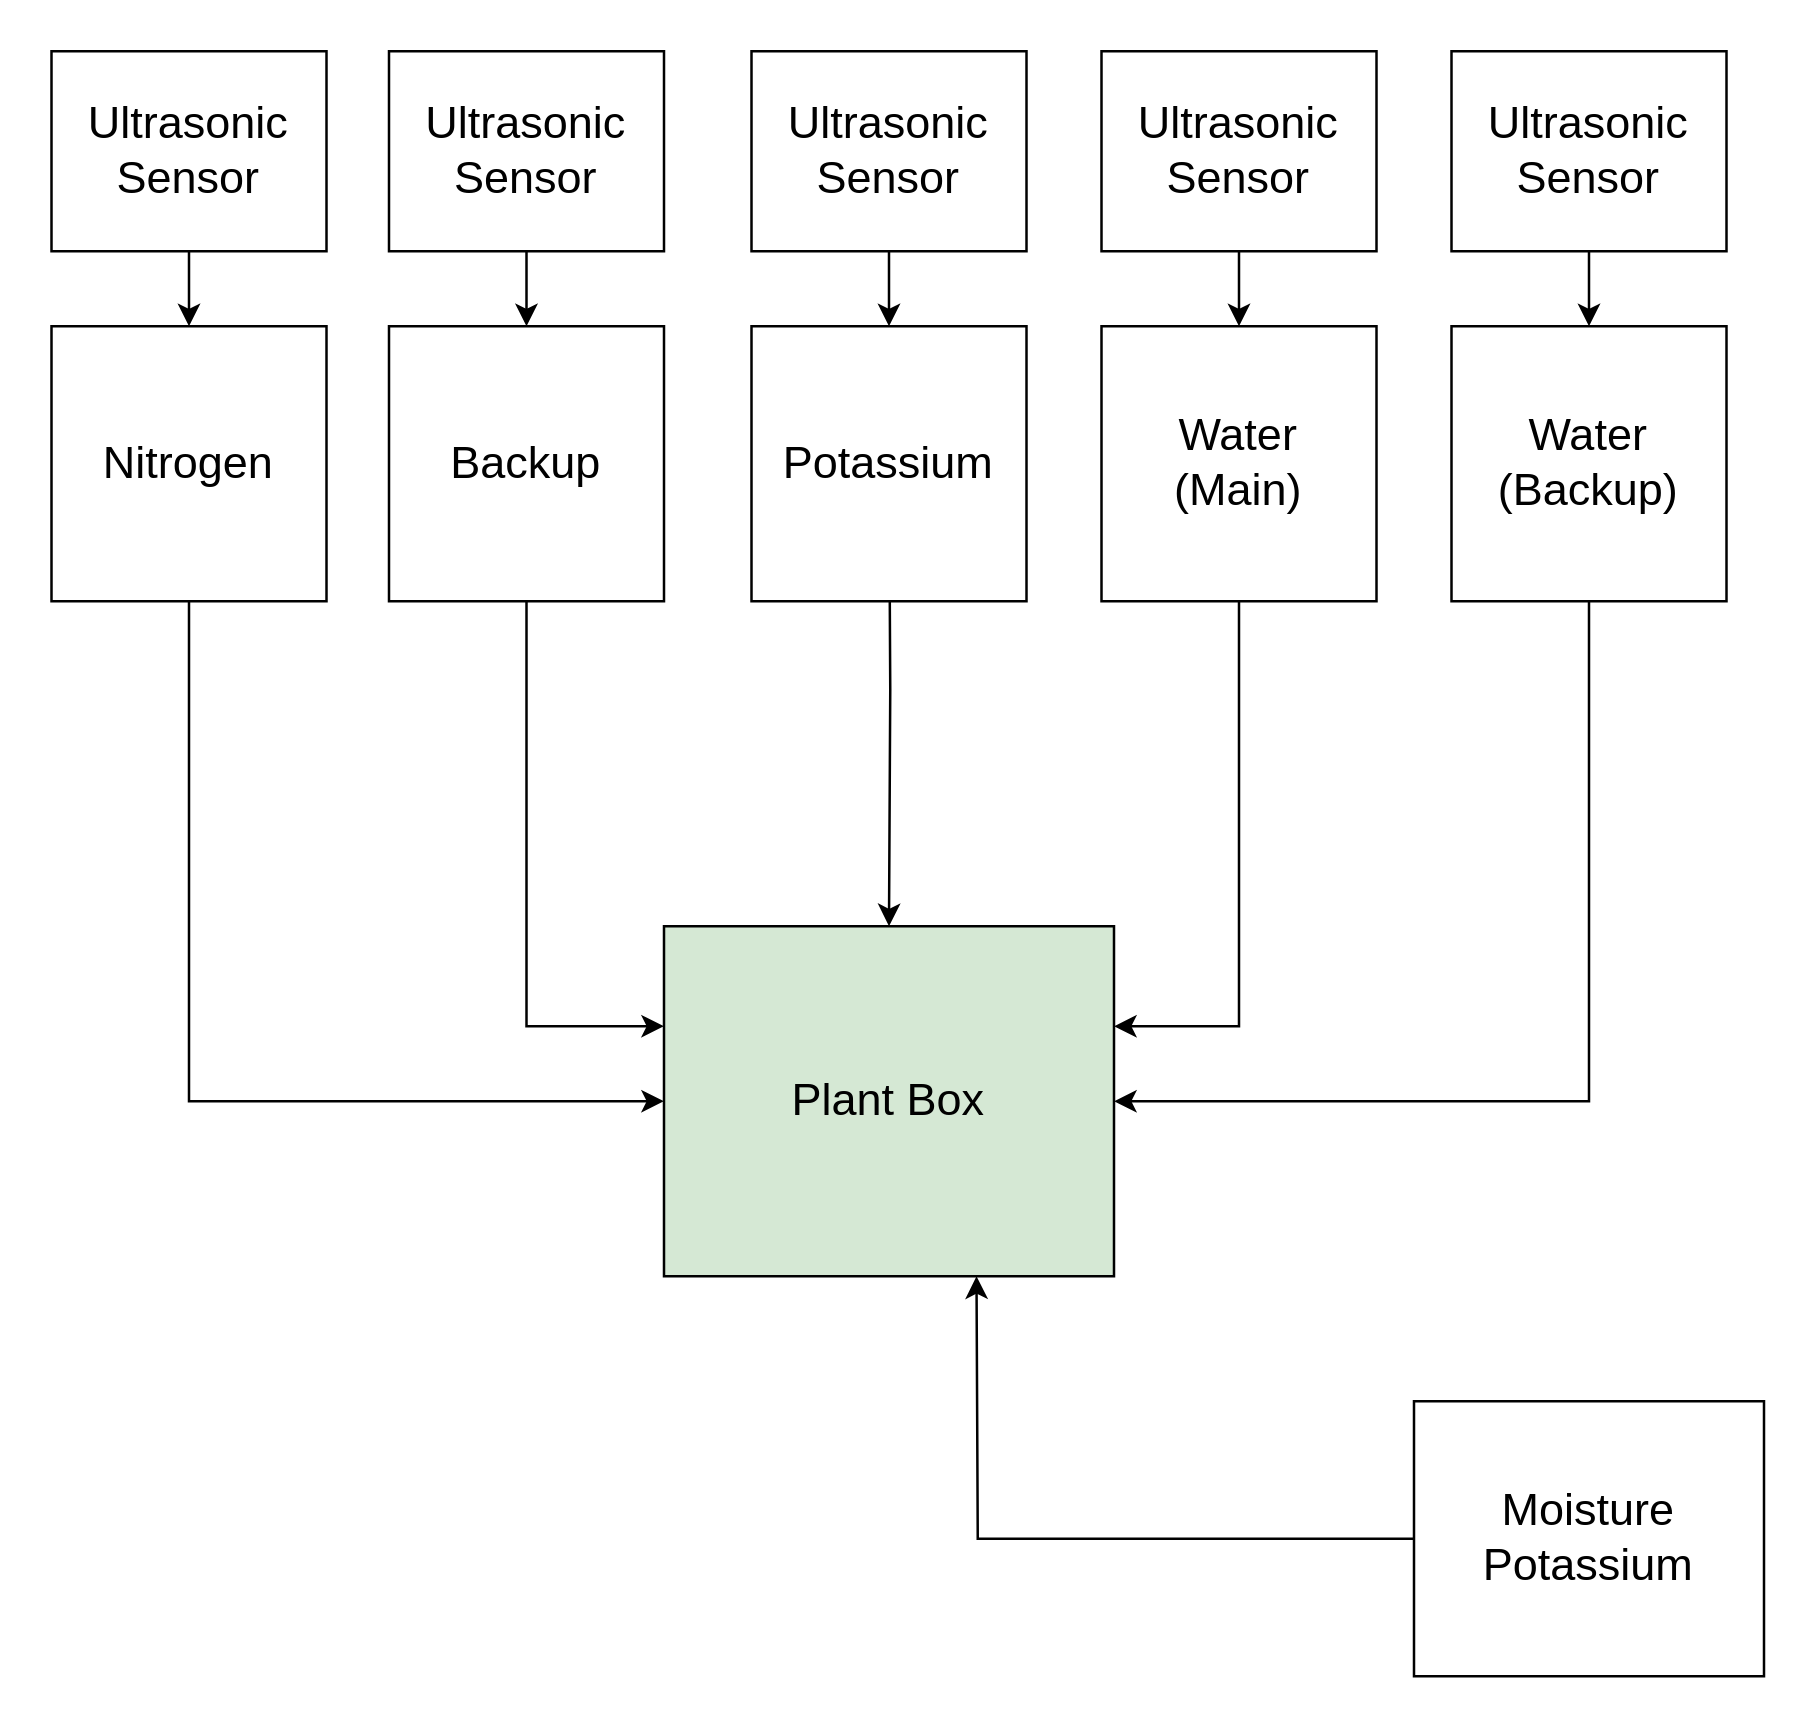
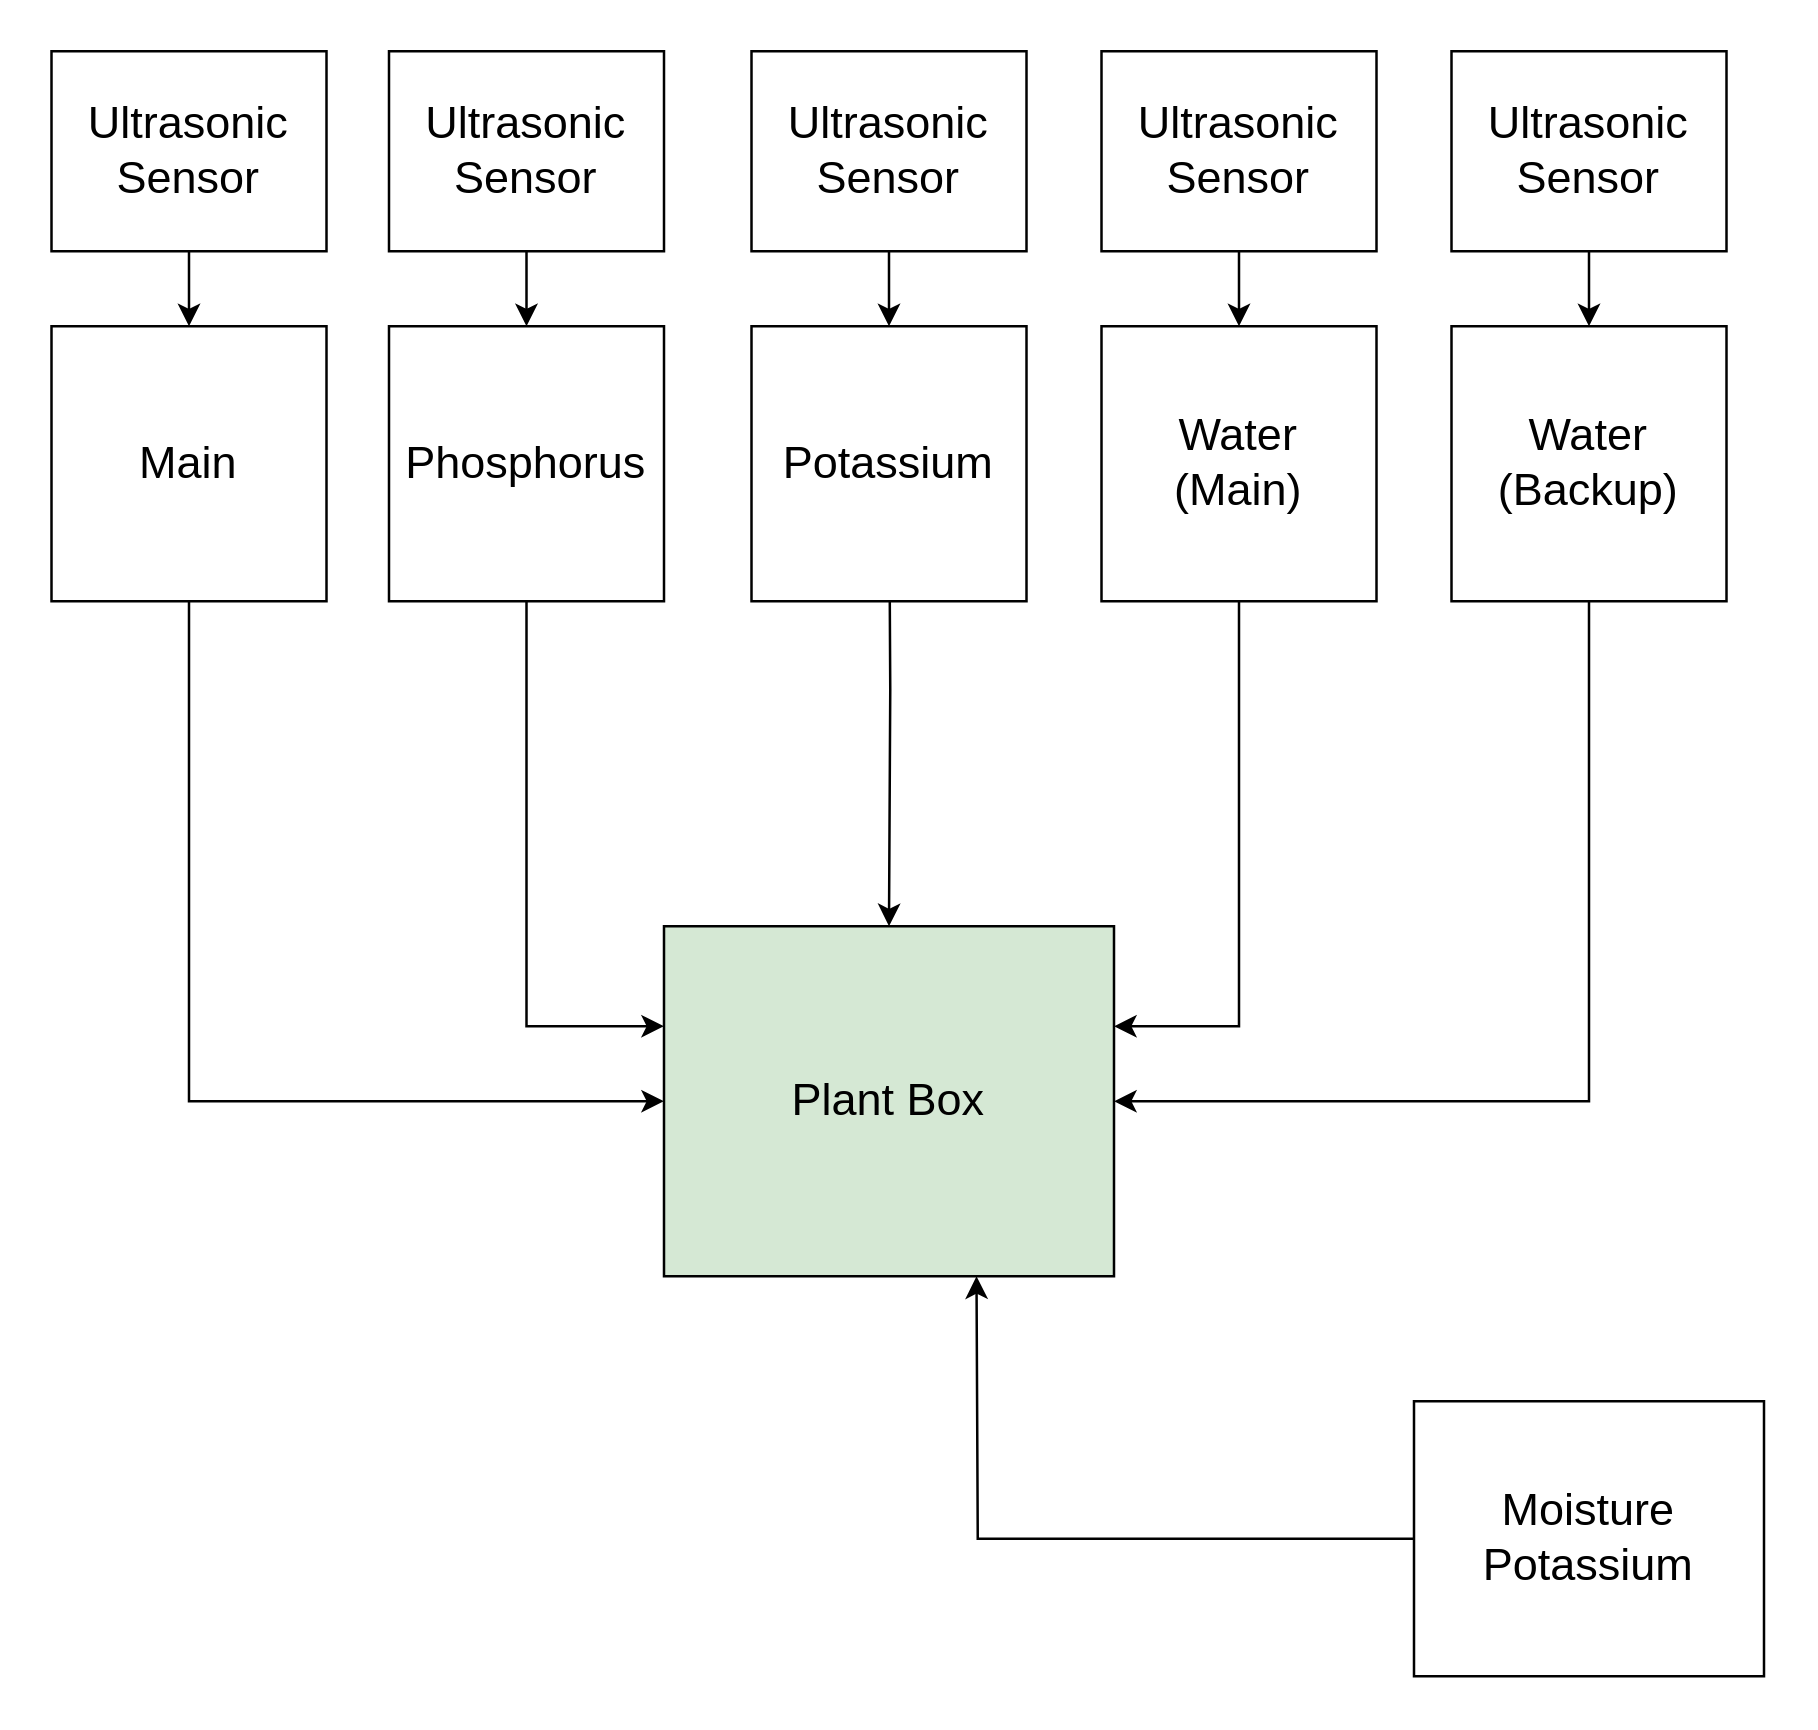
node "Nitrogen": label "Nitrogen" -> "Main"
node "Backup": label "Backup" -> "Phosphorus"
